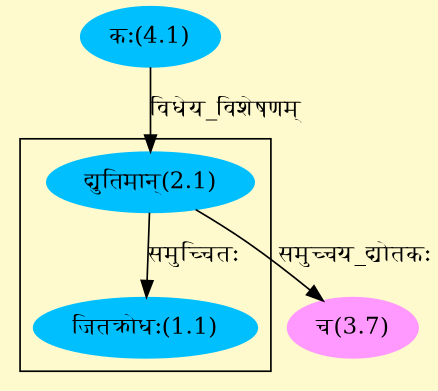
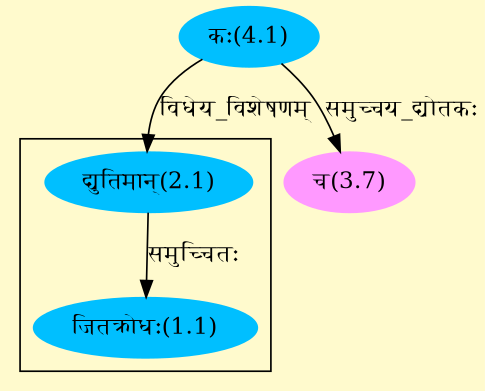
edge "द्युतिमान्(2.1)" -> "च(3.7)": now "कः(4.1)" -> "च(3.7)"
